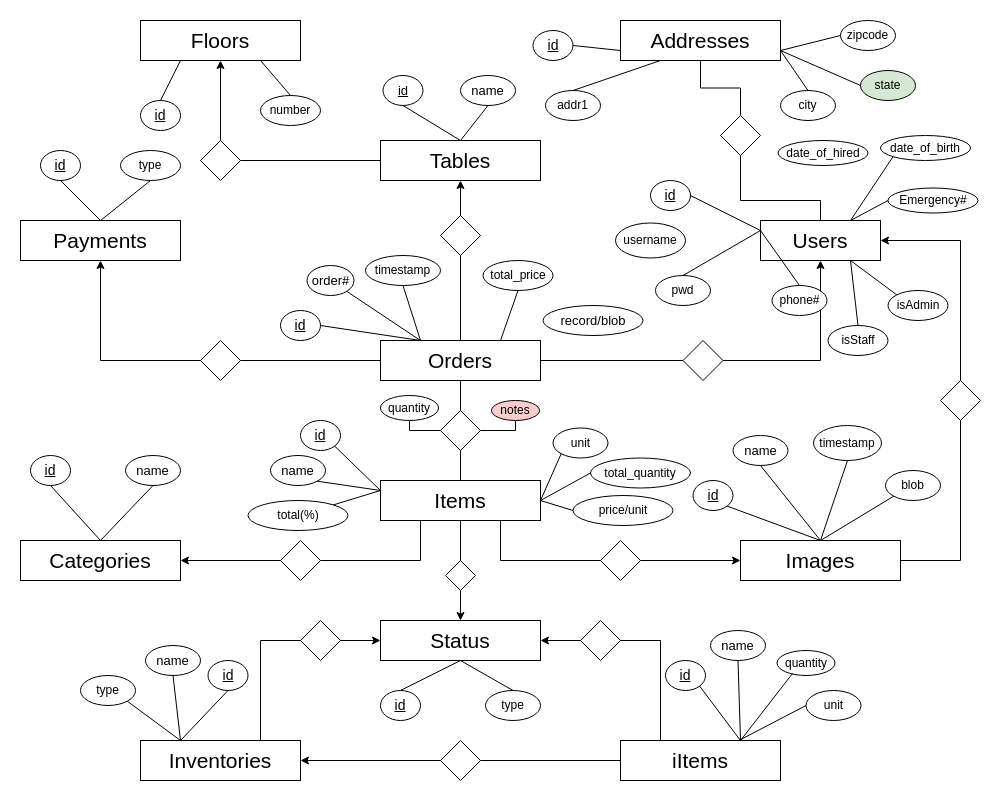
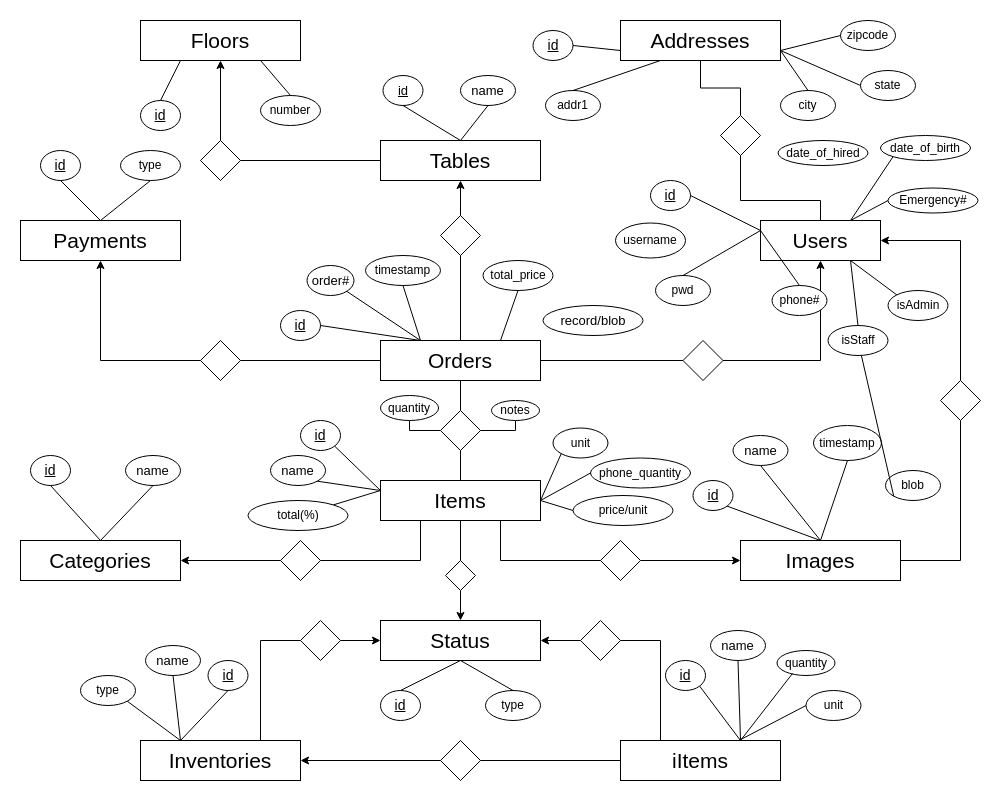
node "state": fillcolor #d5e8d4 -> #ffffff
node "notes": fillcolor #f8cecc -> #ffffff
node "total_quantity": label "total_quantity" -> "phone_quantity"
edge "blob" -- "Images": now "blob" -- "isStaff"
